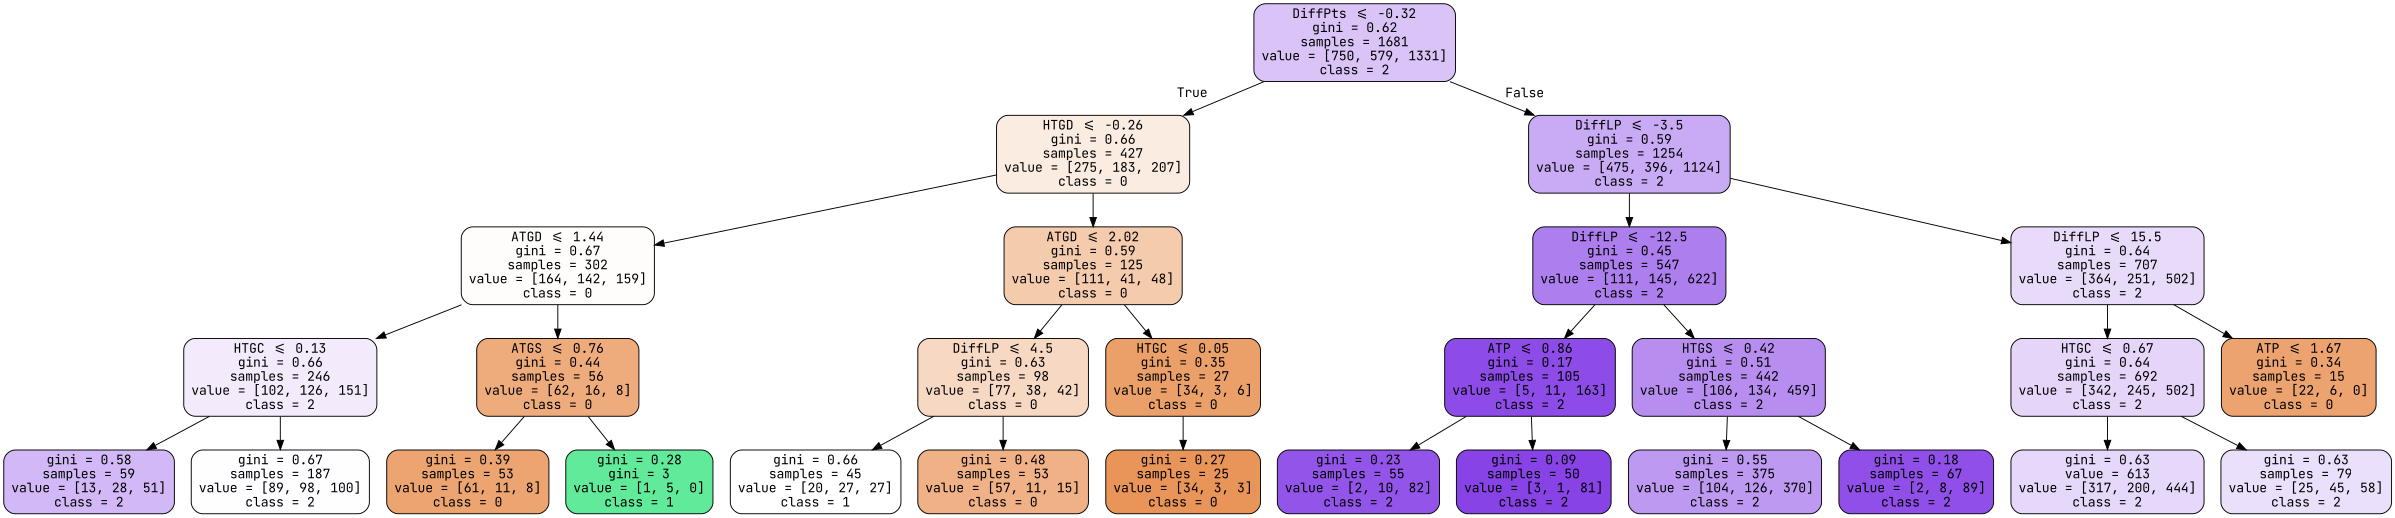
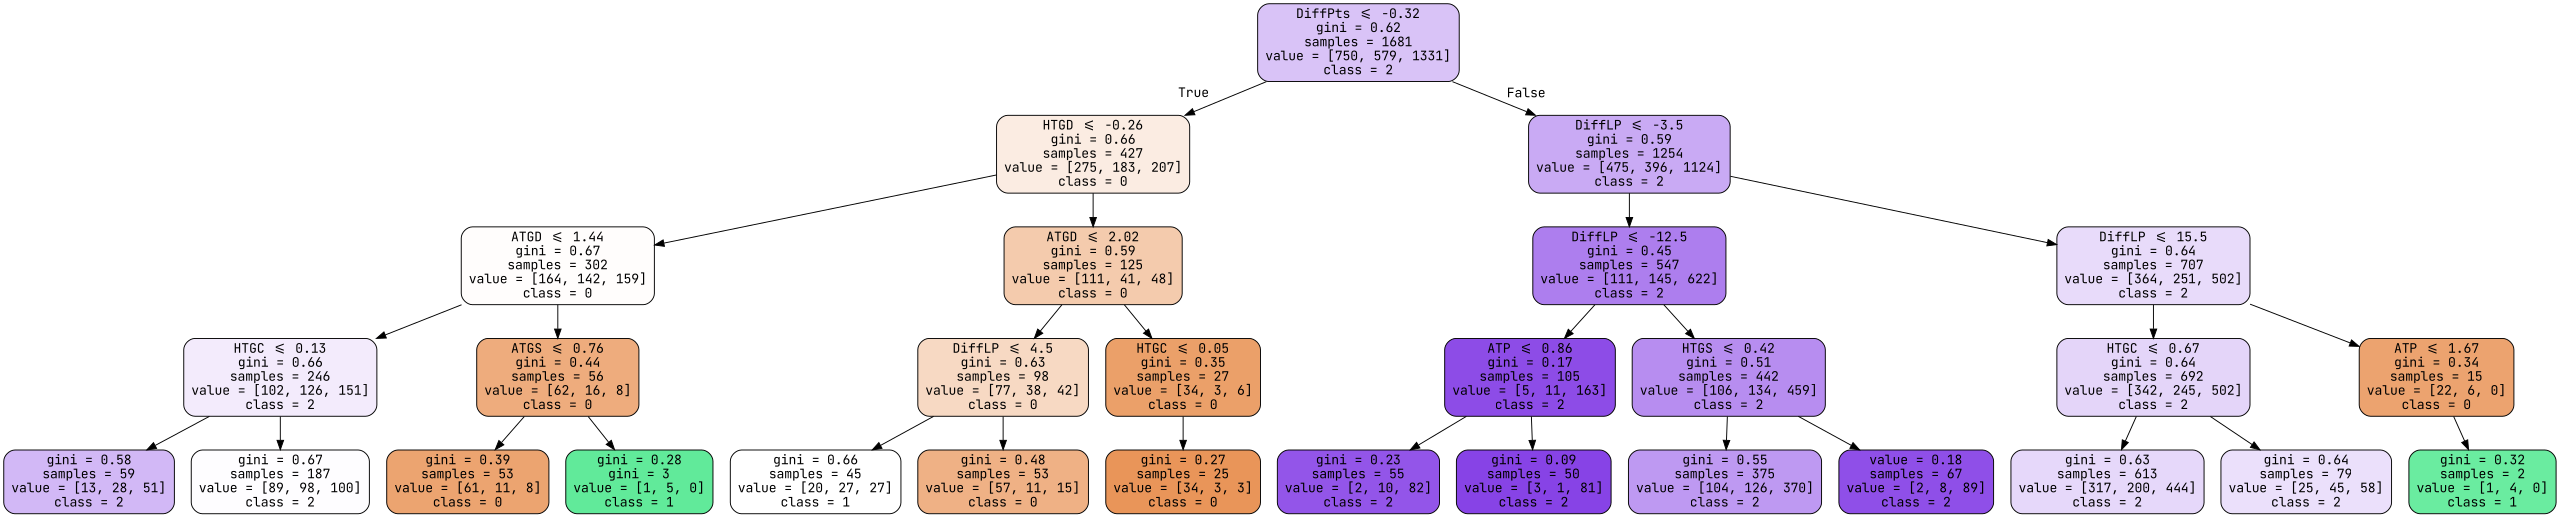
node "gini = 0.18 samples = 67 value = [2, 8, 89] class = 2": label "gini = 0.18 samples = 67 value = [2, 8, 89] class = 2" -> "value = 0.18 samples = 67 value = [2, 8, 89] class = 2"
node "gini = 0.63 value = 613 value = [317, 200, 444] class = 2": label "gini = 0.63 value = 613 value = [317, 200, 444] class = 2" -> "gini = 0.63 samples = 613 value = [317, 200, 444] class = 2"
node "gini = 0.63 samples = 79 value = [25, 45, 58] class = 2": label "gini = 0.63 samples = 79 value = [25, 45, 58] class = 2" -> "gini = 0.64 samples = 79 value = [25, 45, 58] class = 2"
node "gini = 0.32 samples = 2 value = [1, 4, 0] class = 1": added
